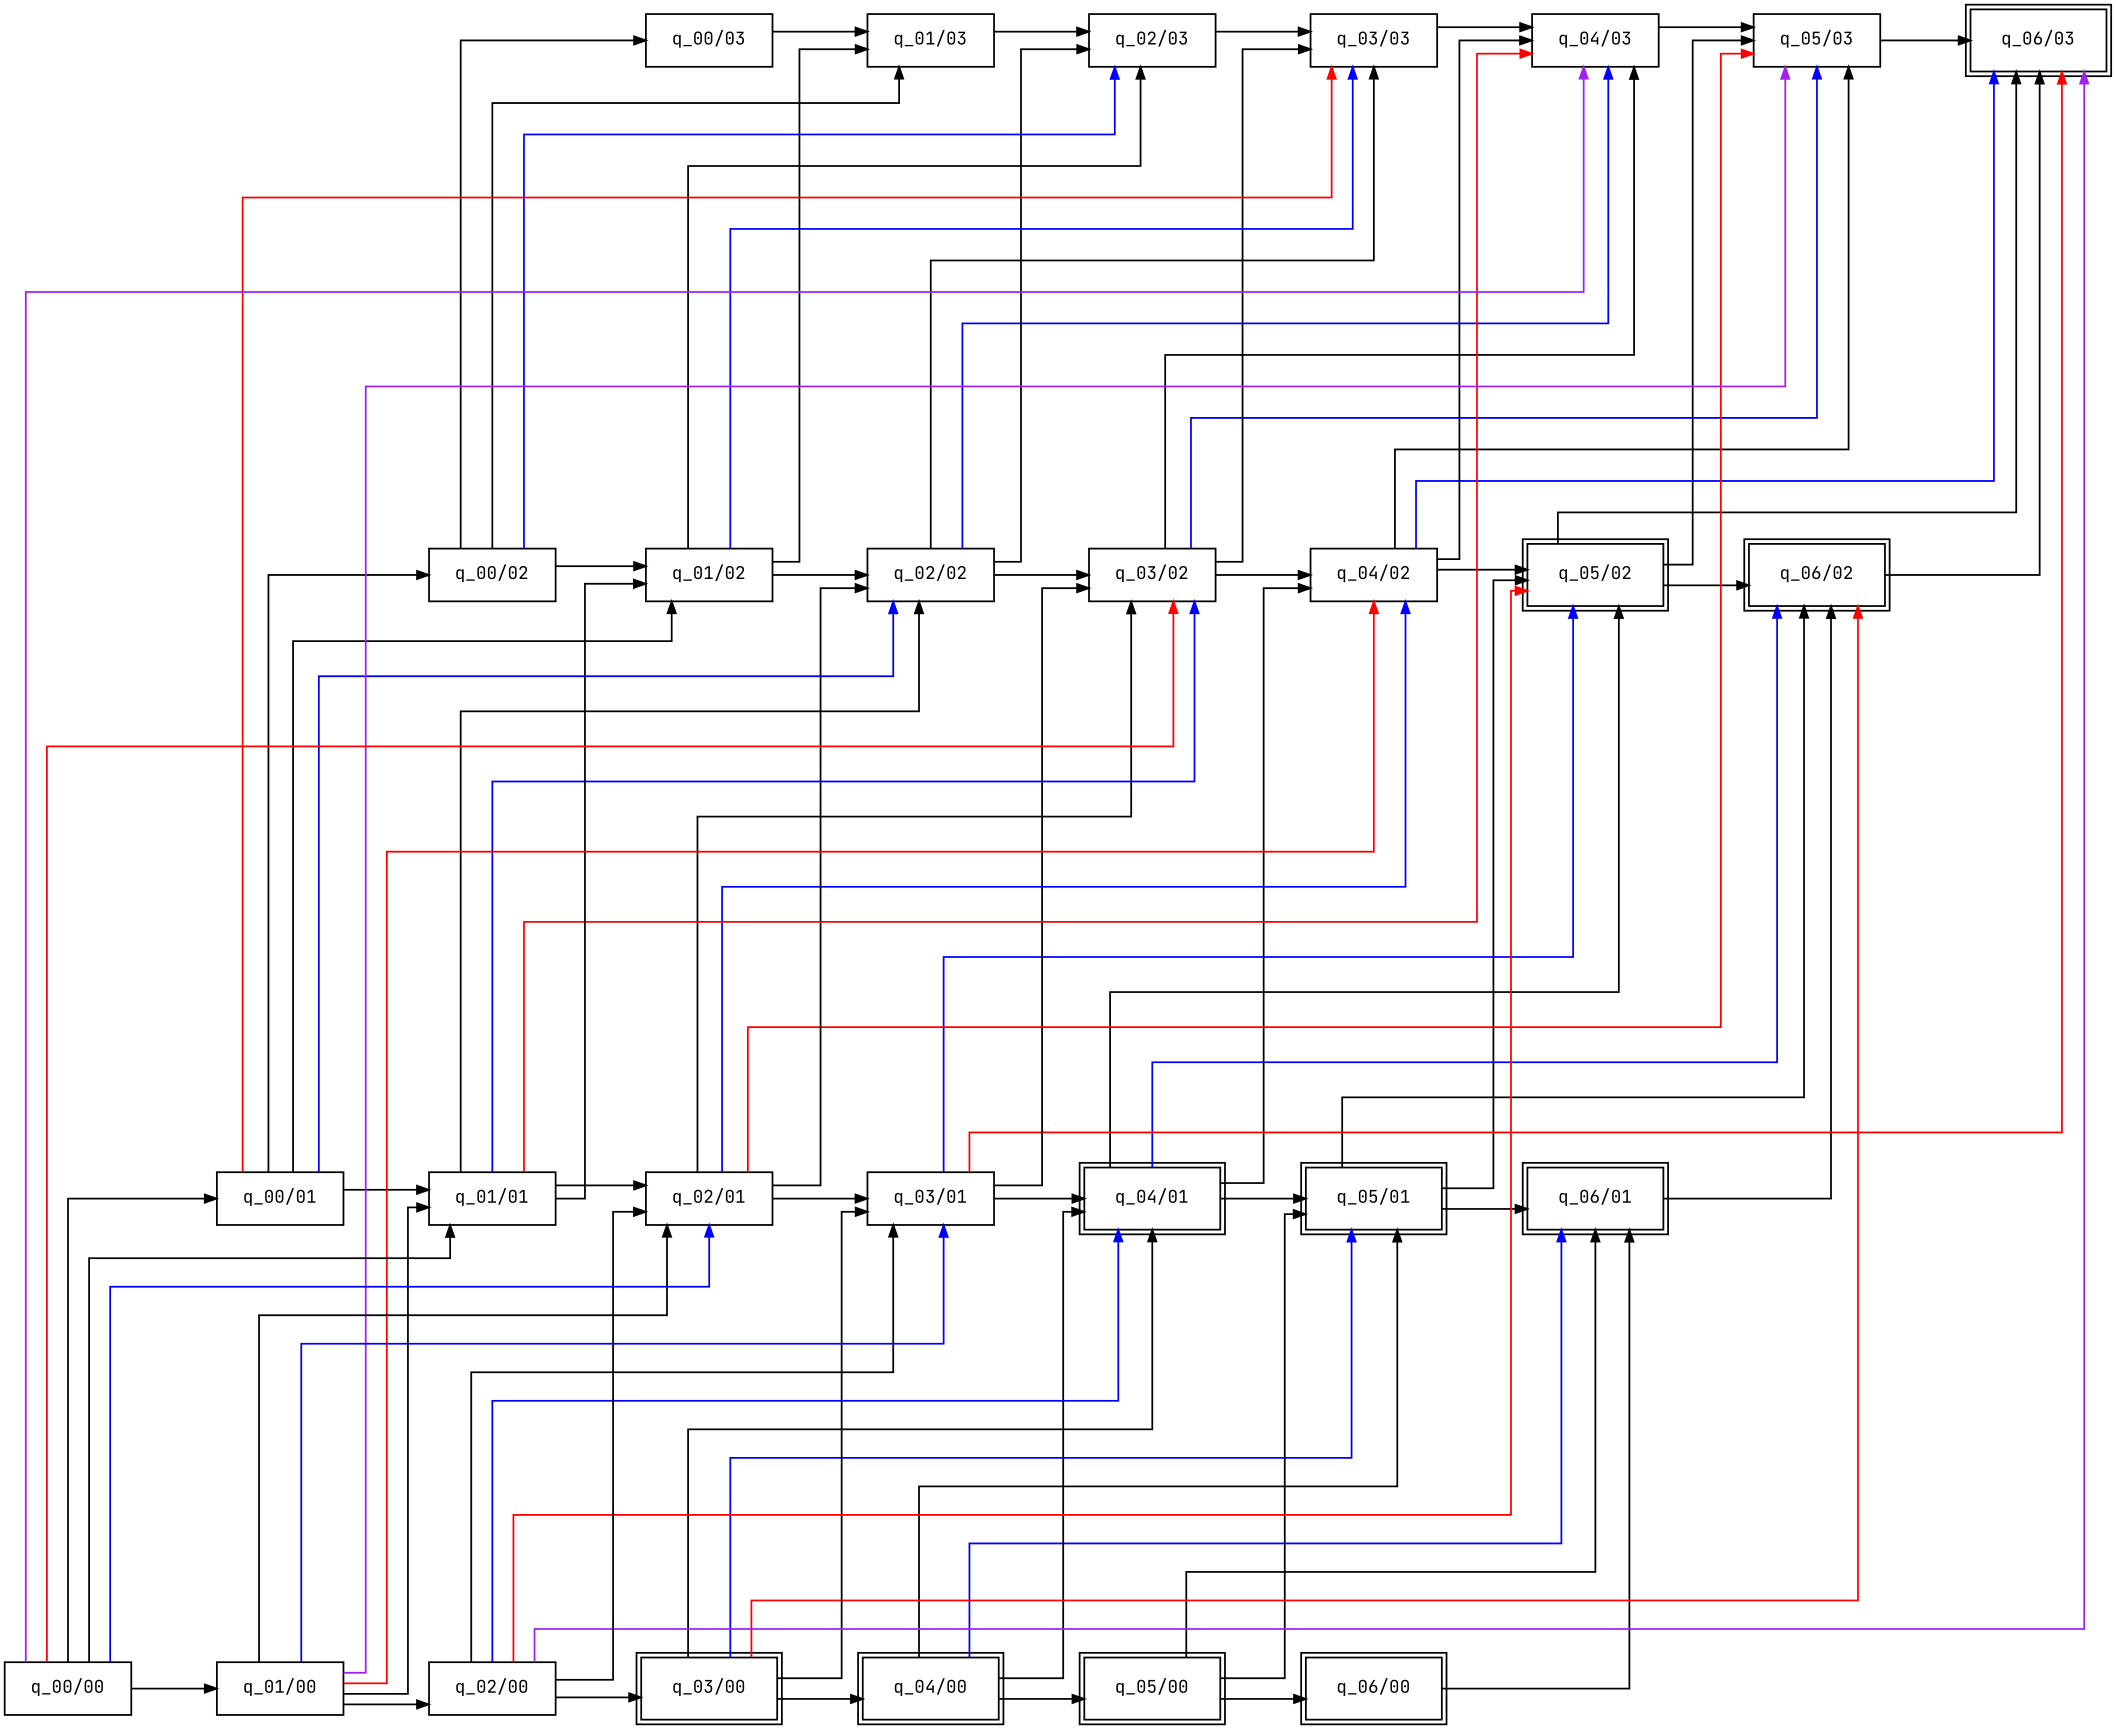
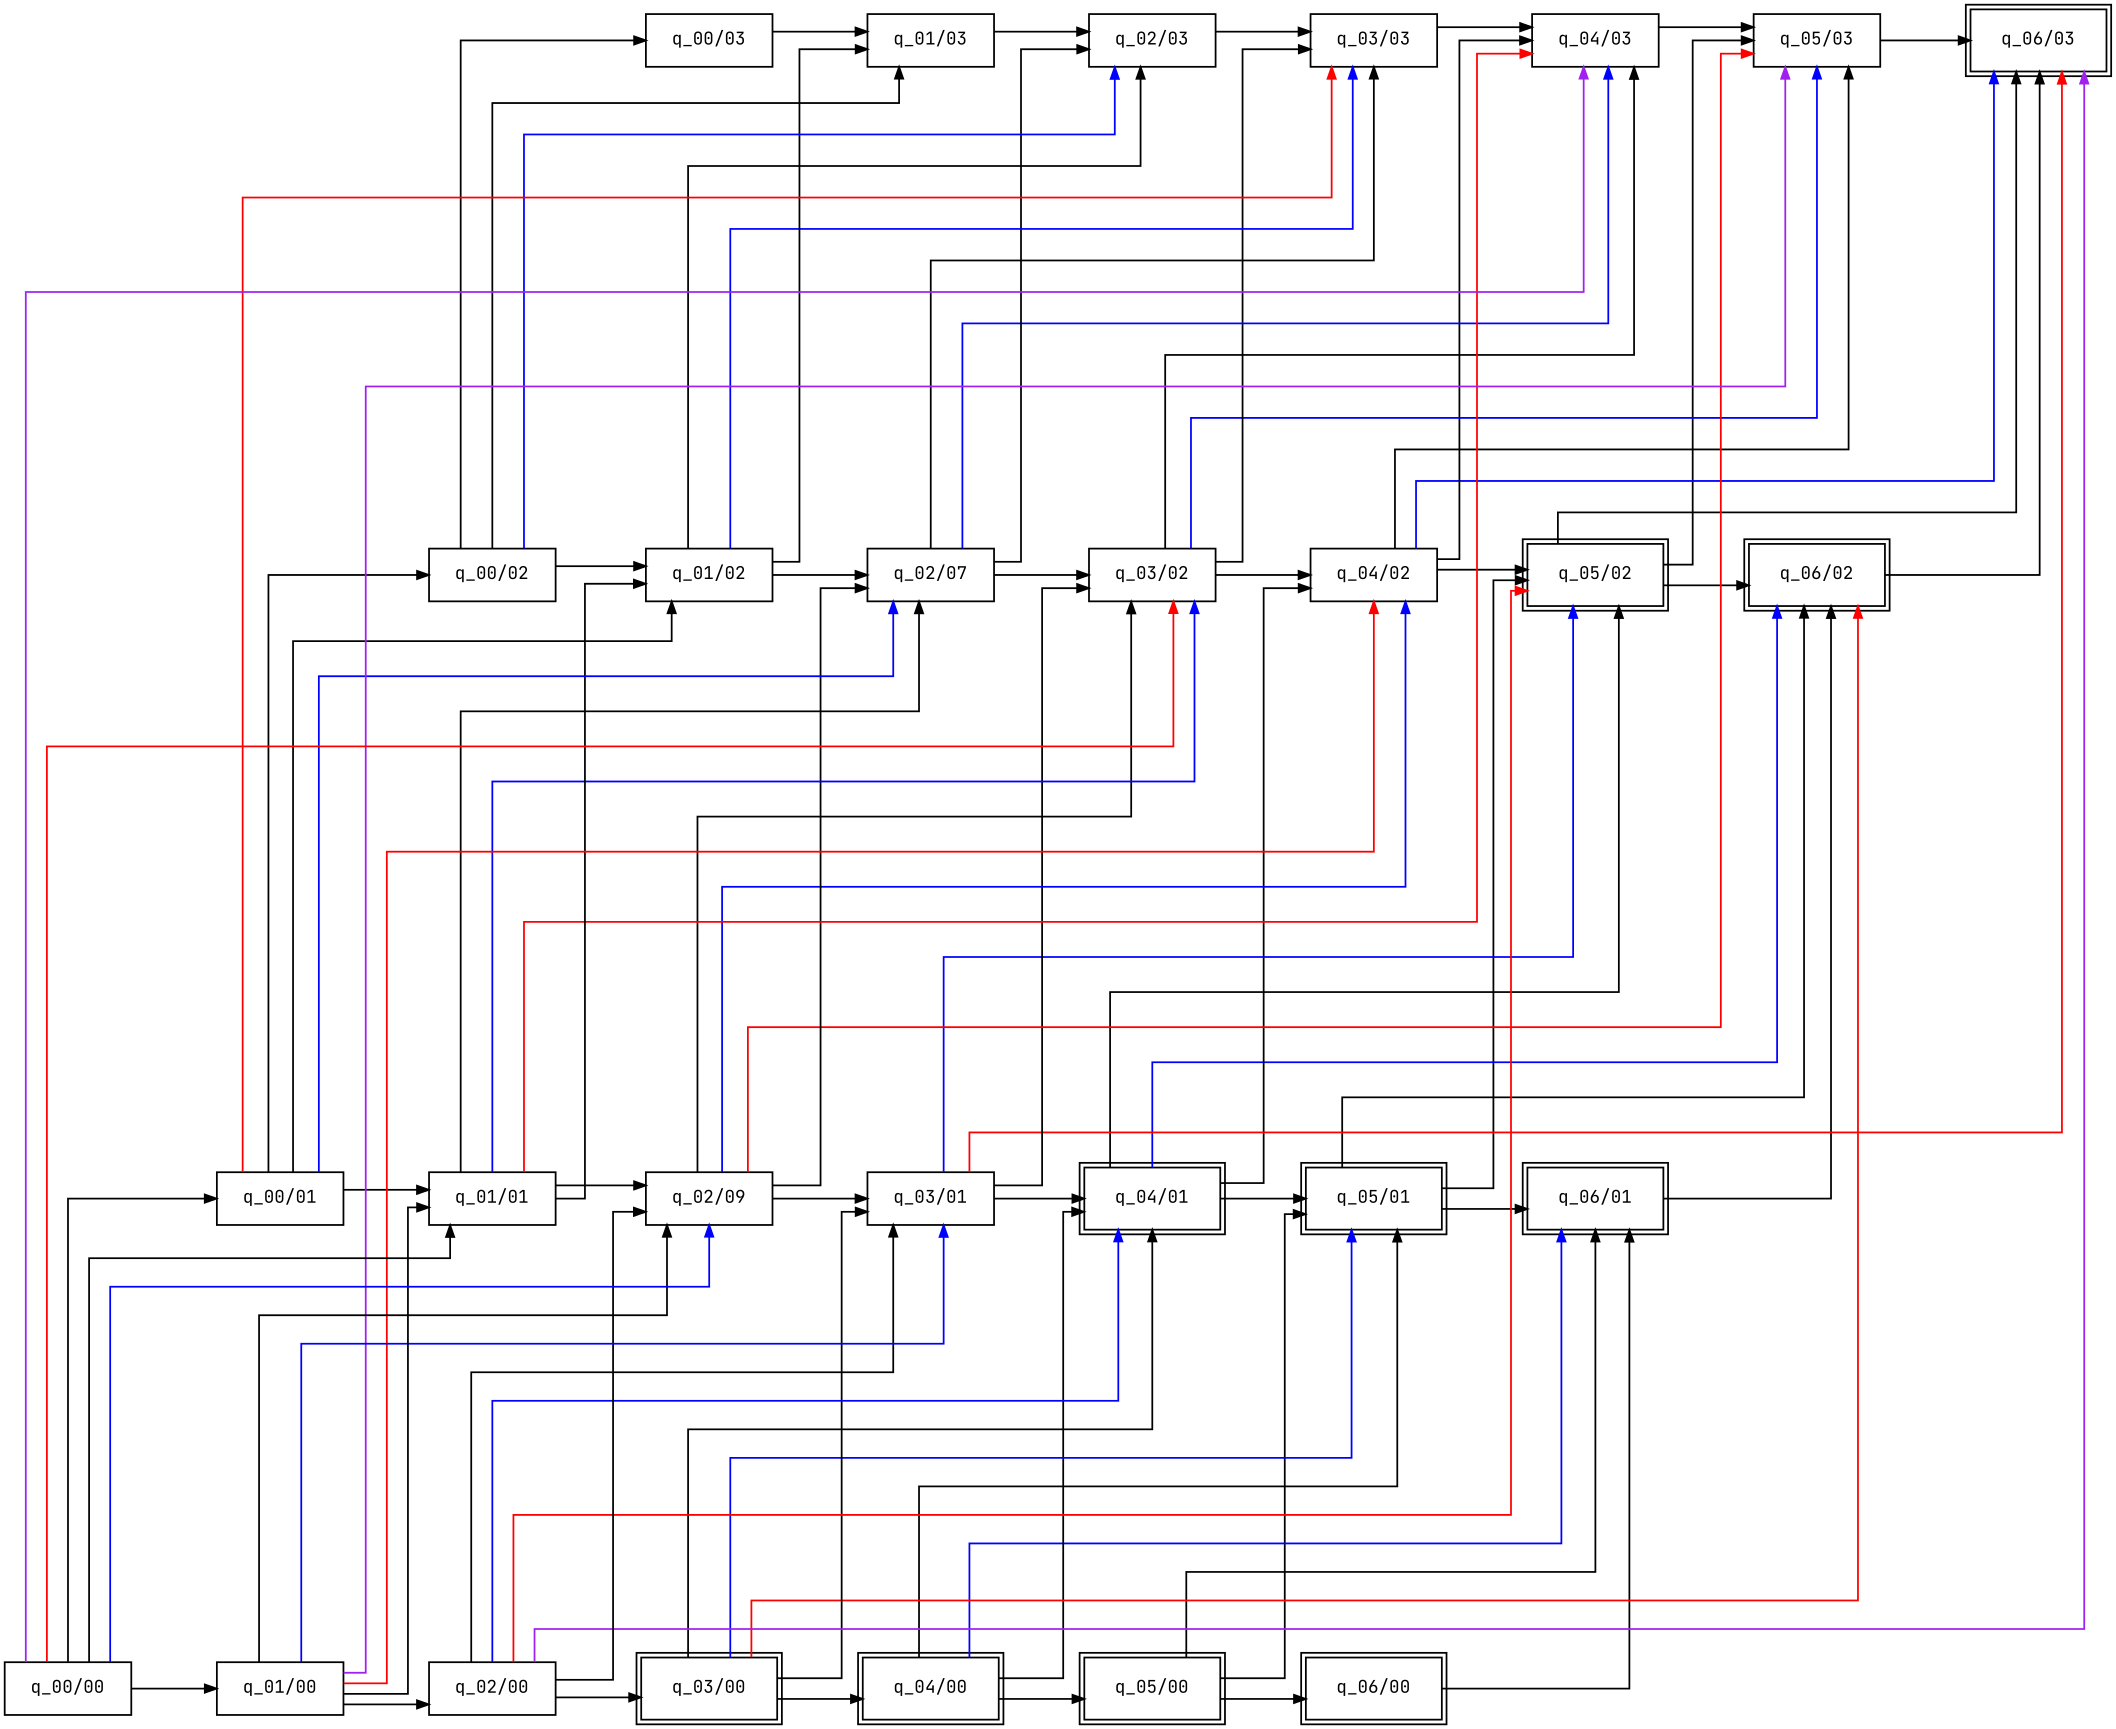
node "q_02/02": label "q_02/02" -> "q_02/07"
node "q_02/01": label "q_02/01" -> "q_02/09"
